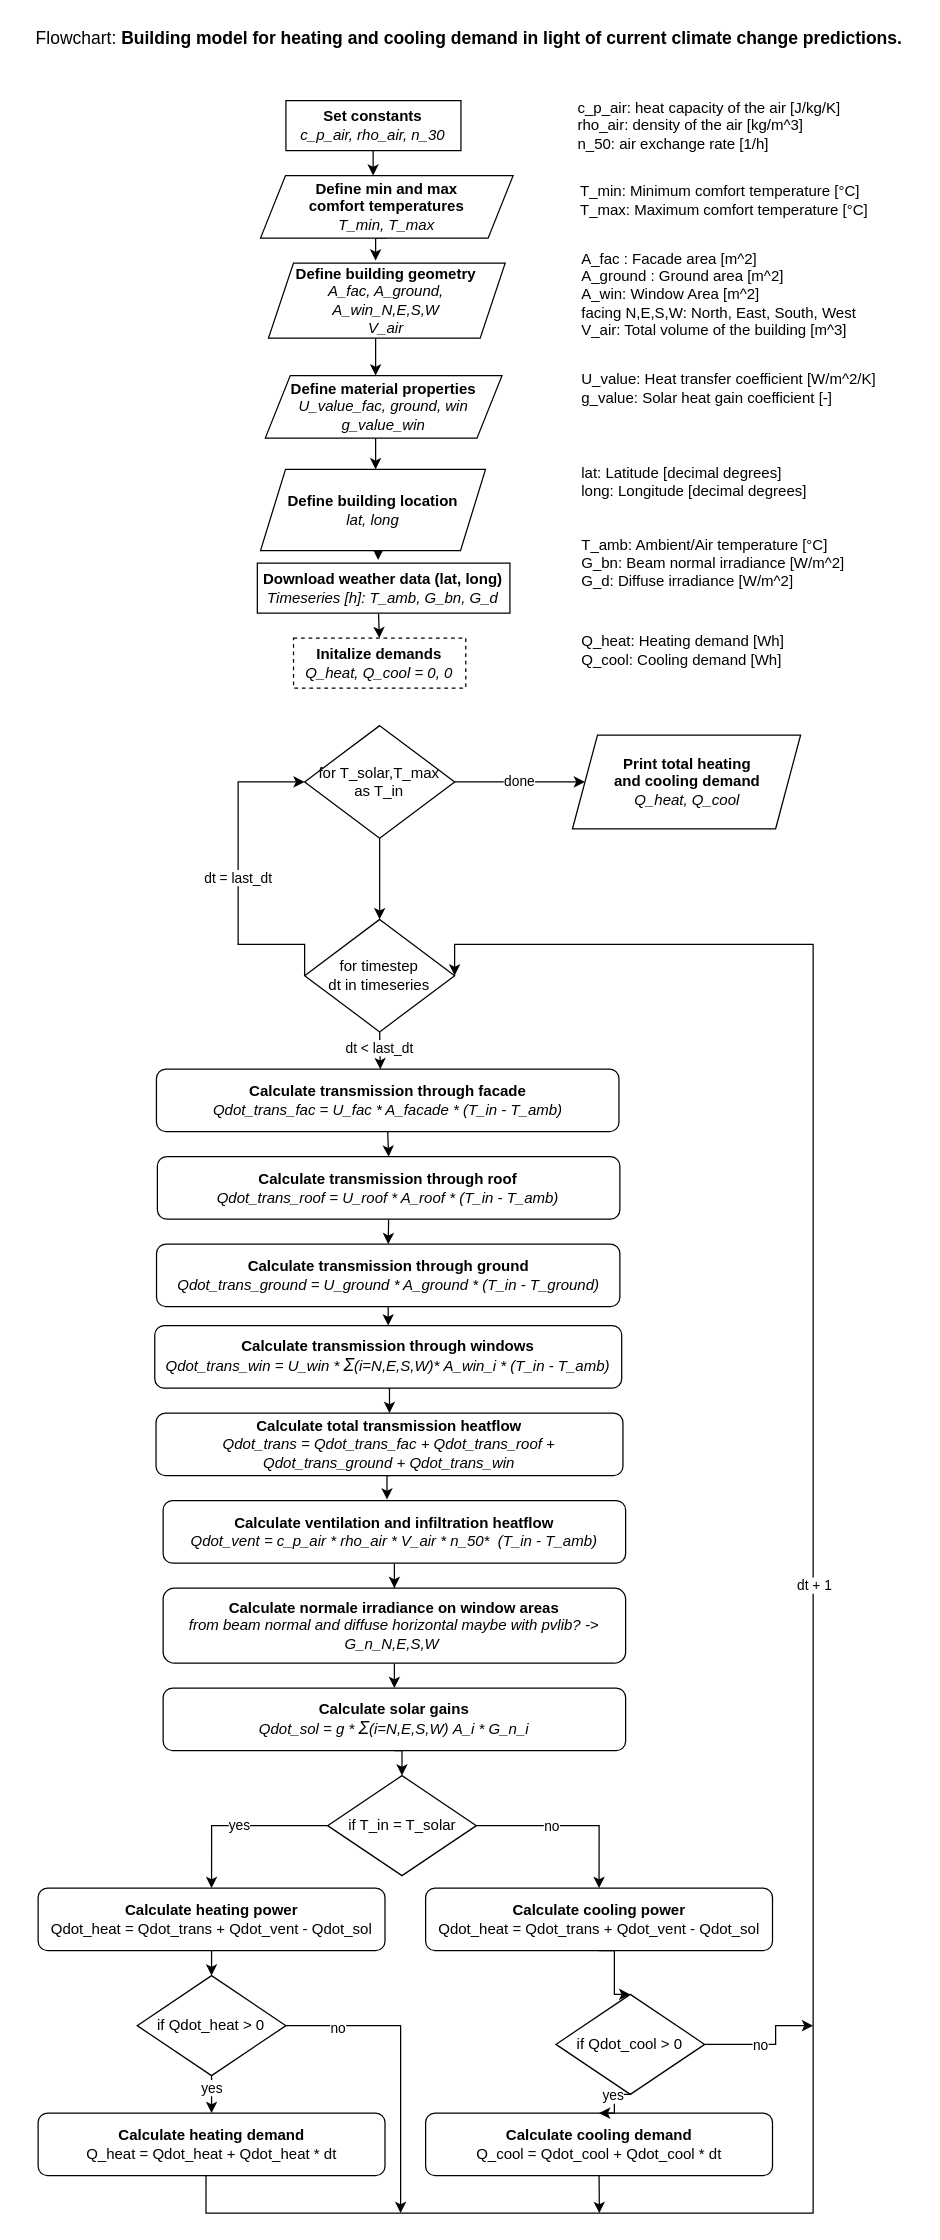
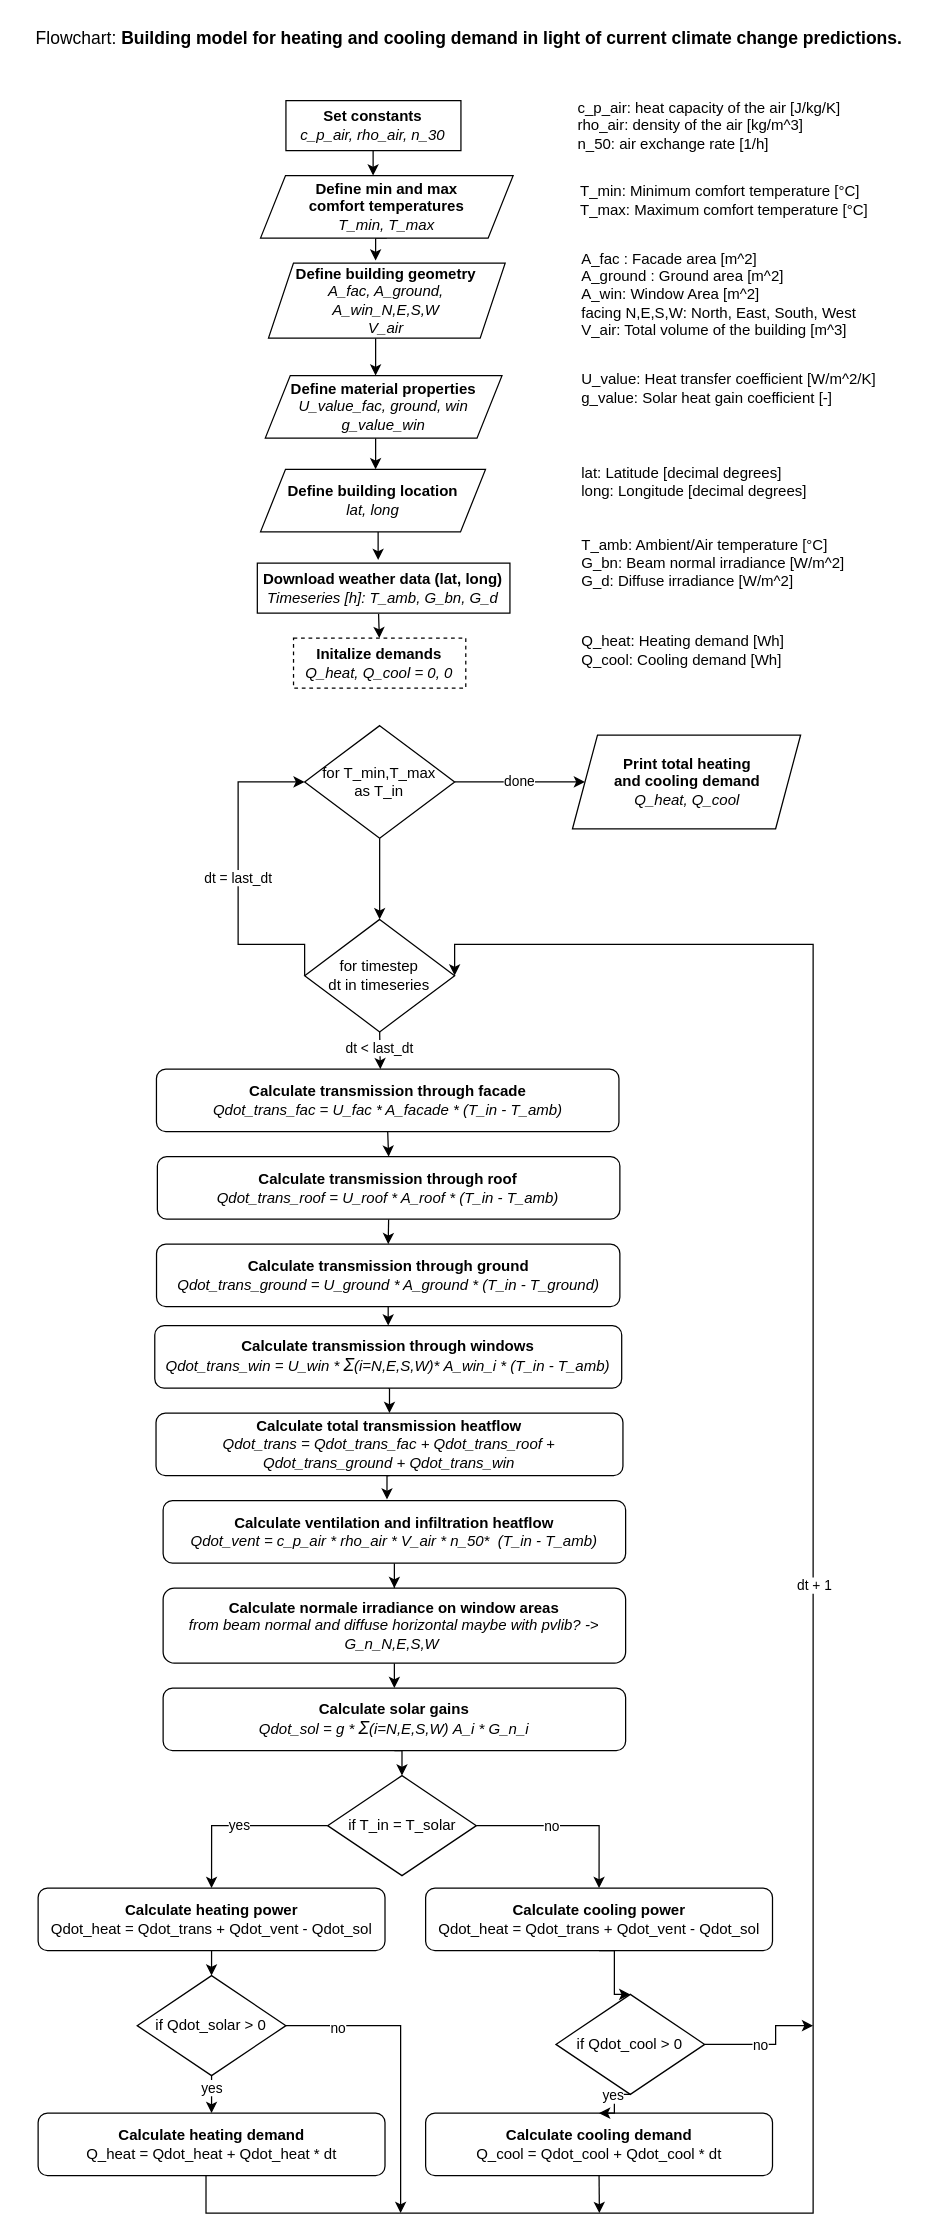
node "Define building location lat, long": size 225x81 -> 225x63
node "for T_solar,T_max as T_in": label "for T_solar,T_max as T_in" -> "for T_min,T_max as T_in"
node "if Qdot_heat > 0": label "if Qdot_heat > 0" -> "if Qdot_solar > 0"
